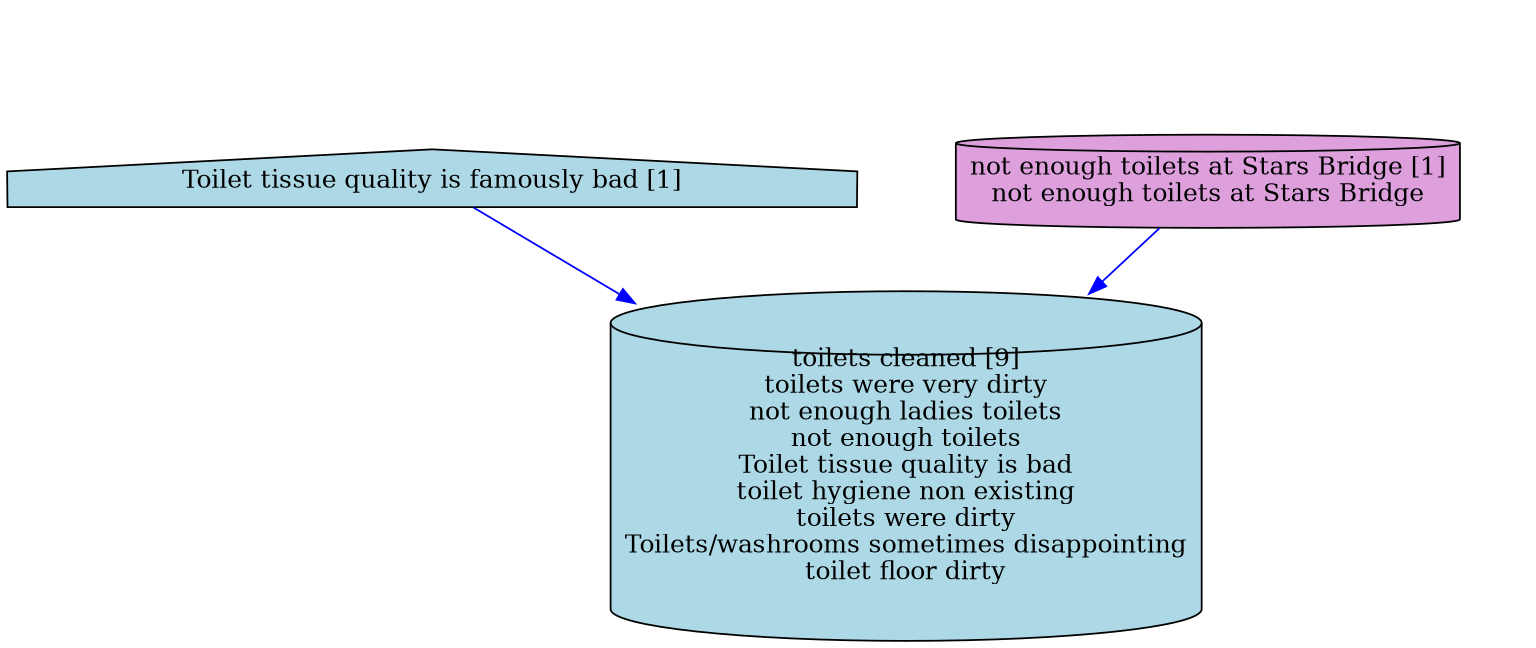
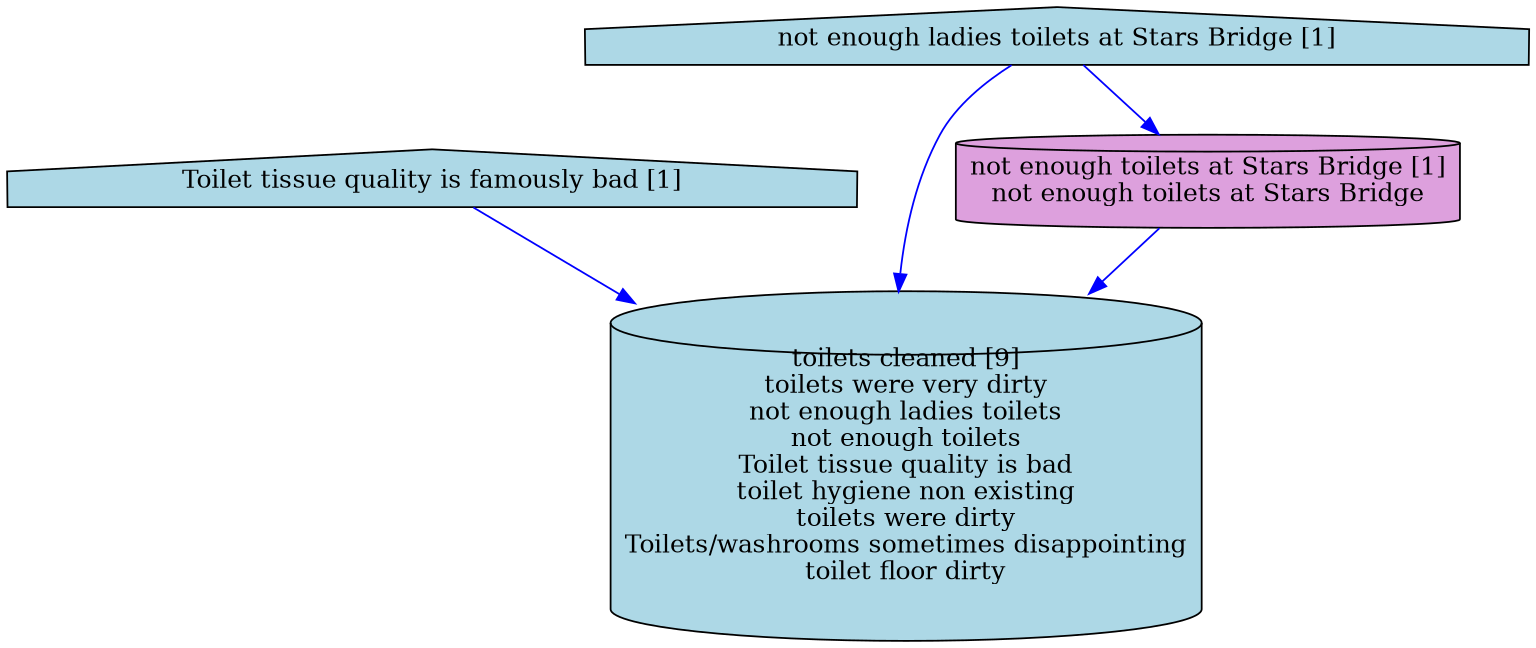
node "not enough ladies toilets at Stars Bridge [1]": added
